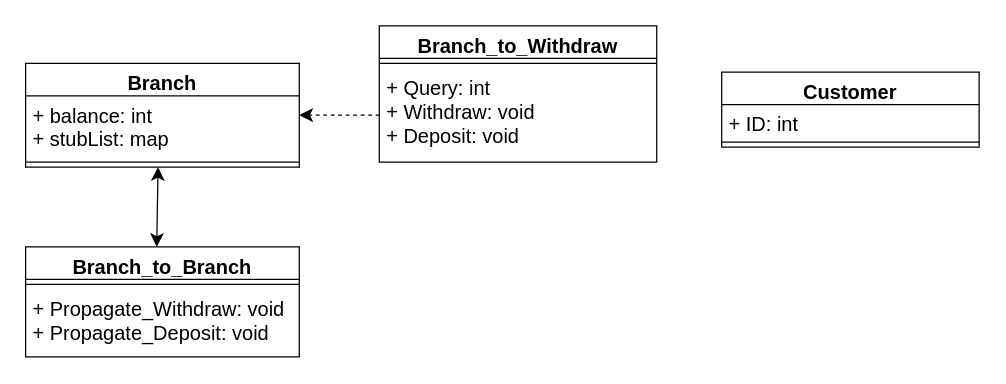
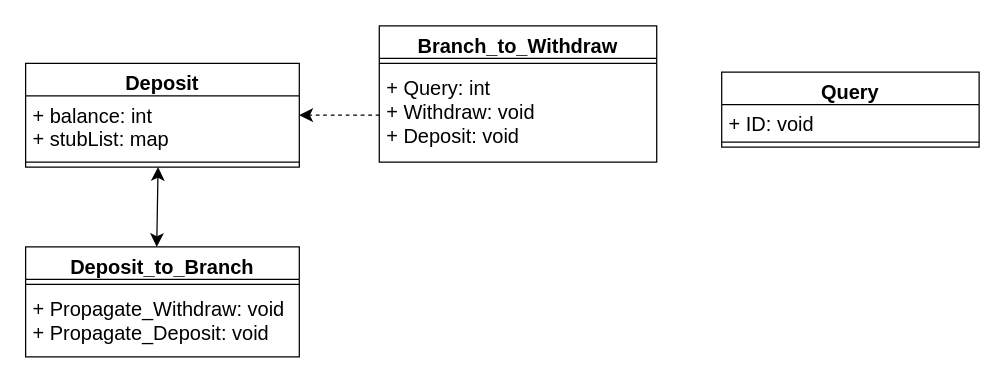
node "Branch": label "Branch" -> "Deposit"
node "Customer": label "Customer" -> "Query"
node "+ ID: int": label "+ ID: int" -> "+ ID: void"
node "Branch_to_Branch": label "Branch_to_Branch" -> "Deposit_to_Branch"
